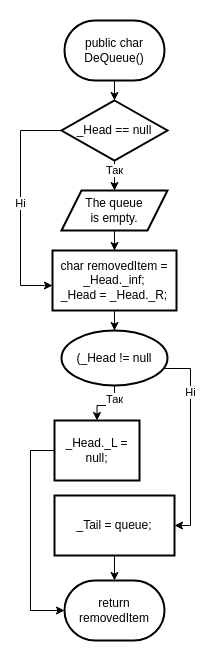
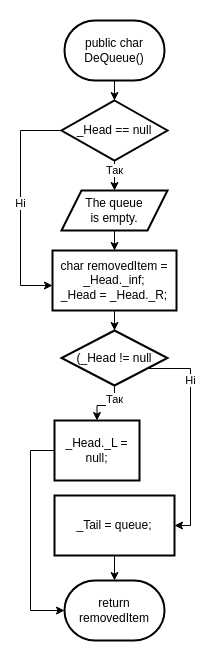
node "(_Head != null": shape ellipse -> diamond
